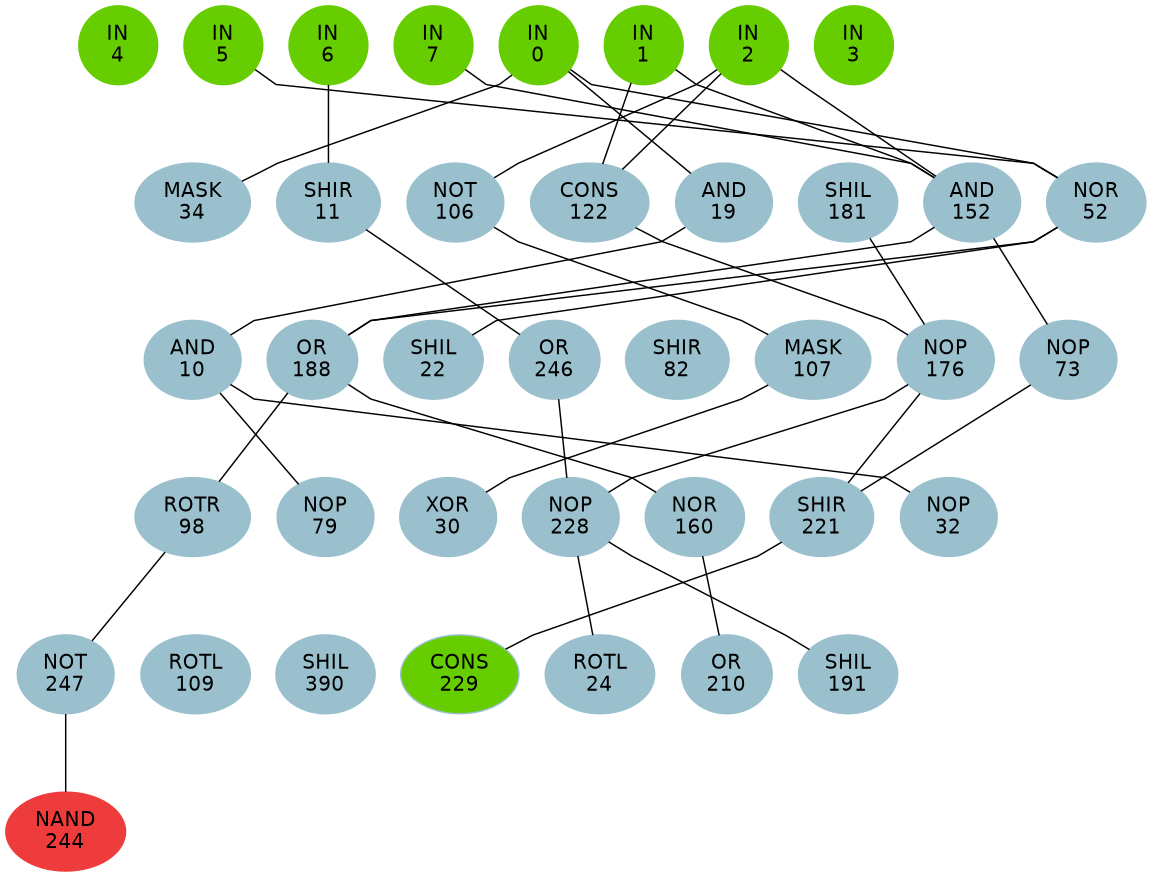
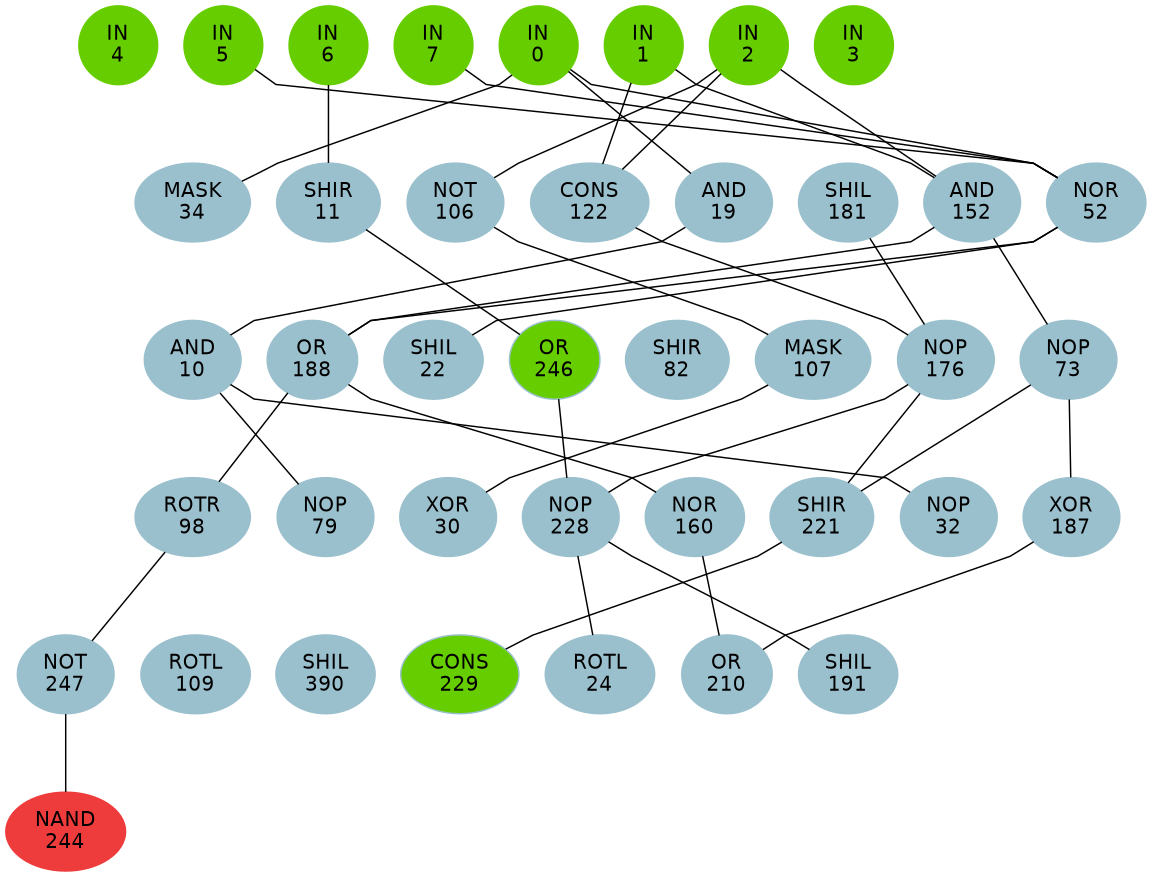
edge "IN 7" -- "AND 152": now "IN 7" -- "NOR 52"
node "OR 246": fillcolor lightblue3 -> chartreuse3
node "XOR 187": added
